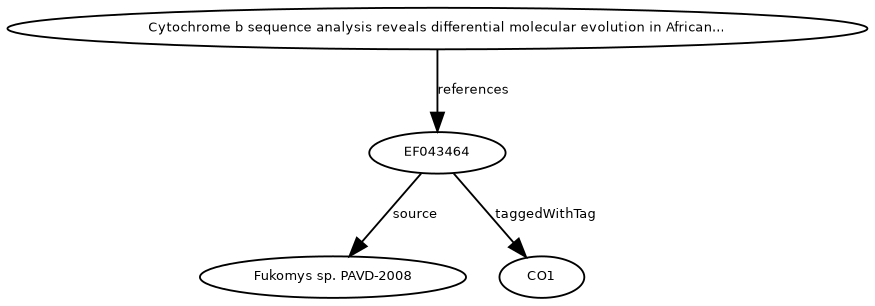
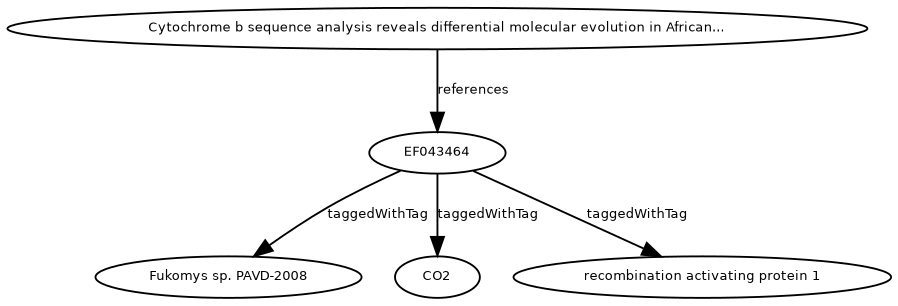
edge "EF043464" -> "Fukomys sp. PAVD-2008": label "source" -> "taggedWithTag"
node "CO1": label "CO1" -> "CO2"
node "recombination activating protein 1": added
